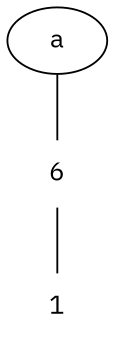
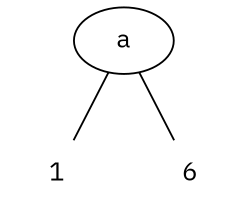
edge "6" -- "1": now "a" -- "1"
